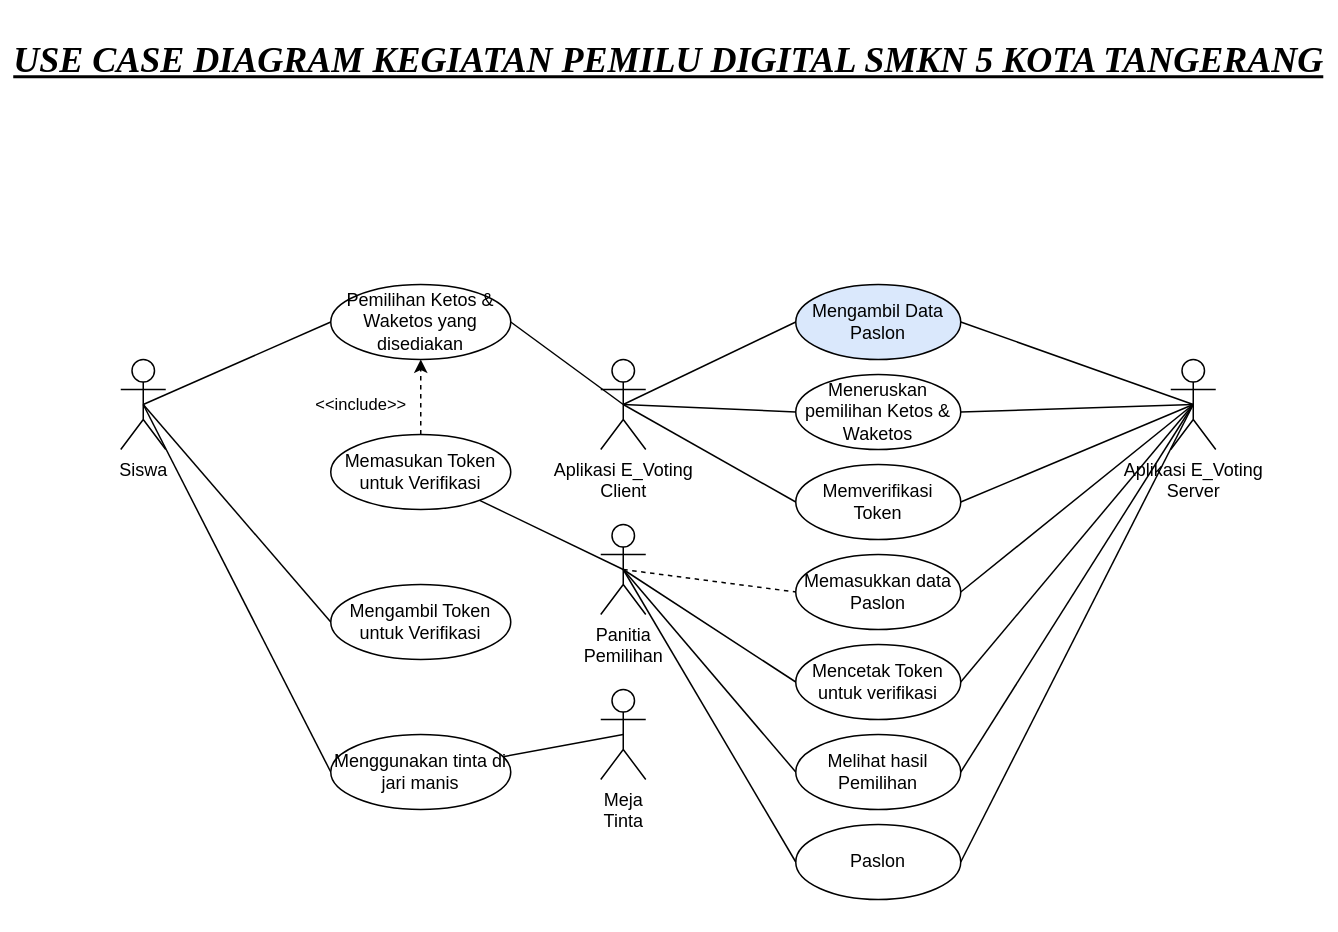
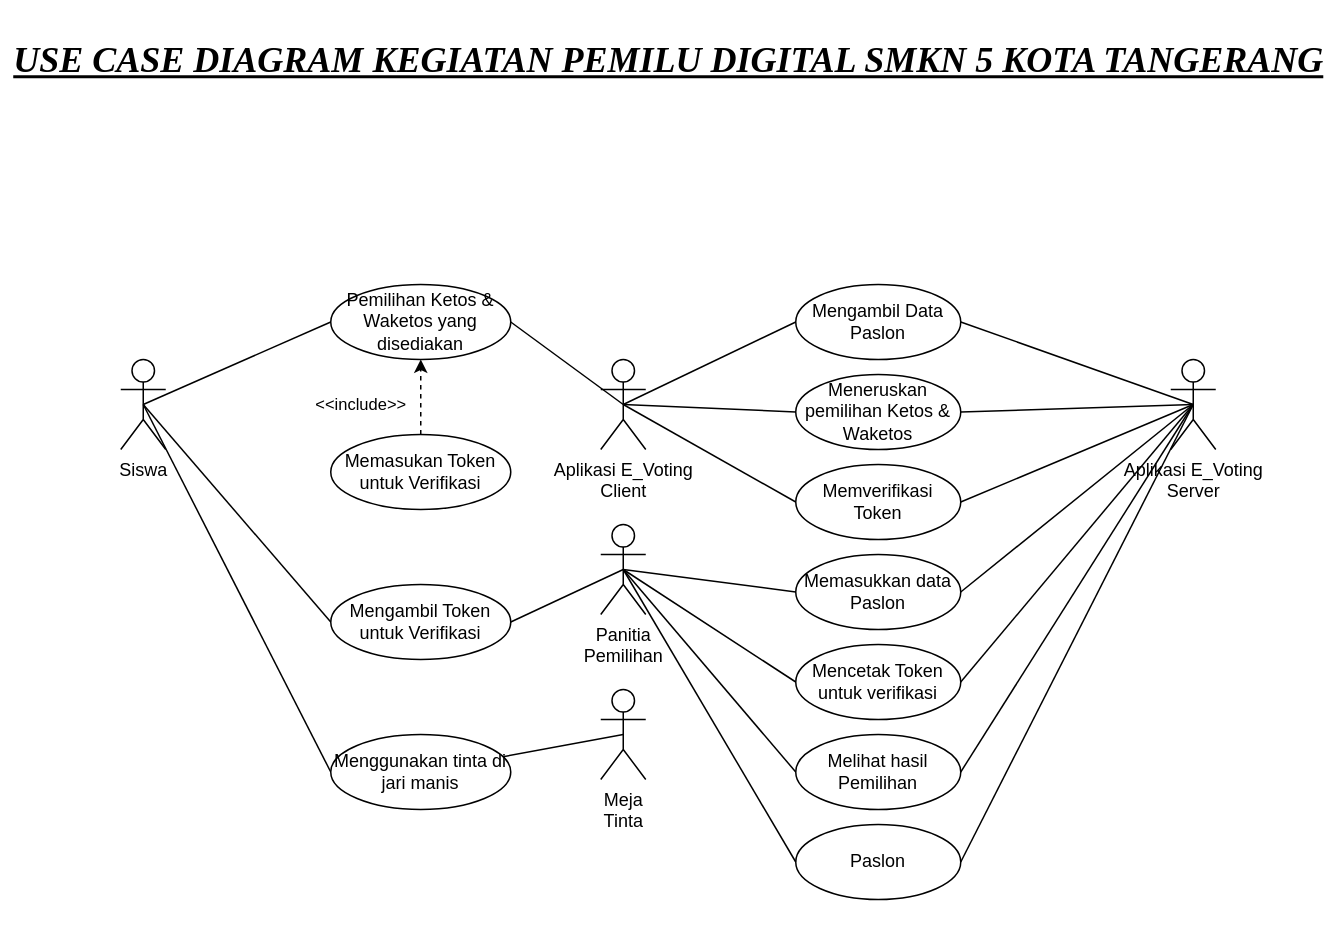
node "Mengambil Data Paslon": fillcolor #dae8fc -> #ffffff
edge "Memasukan Token untuk Verifikasi" -- "Panitia Pemilihan": now "Mengambil Token untuk Verifikasi" -- "Panitia Pemilihan"
edge "Panitia Pemilihan" -- "Memasukkan data Paslon": style dashed -> solid
